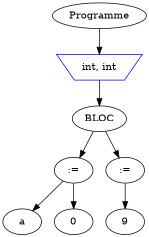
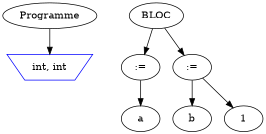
edge "int, int" -> "BLOC": removed
node "b": added
node "0": removed
node "9": label "9" -> "1"
